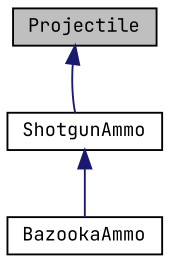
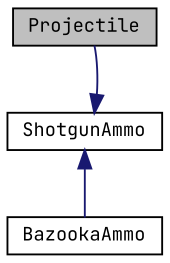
edge "ShotgunAmmo" -> "Projectile": reversed
